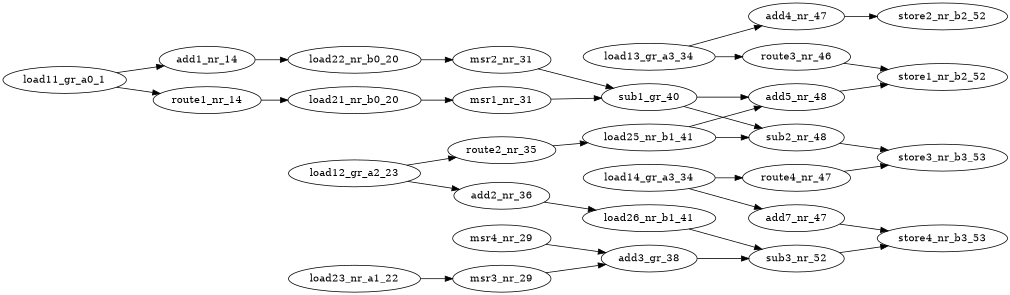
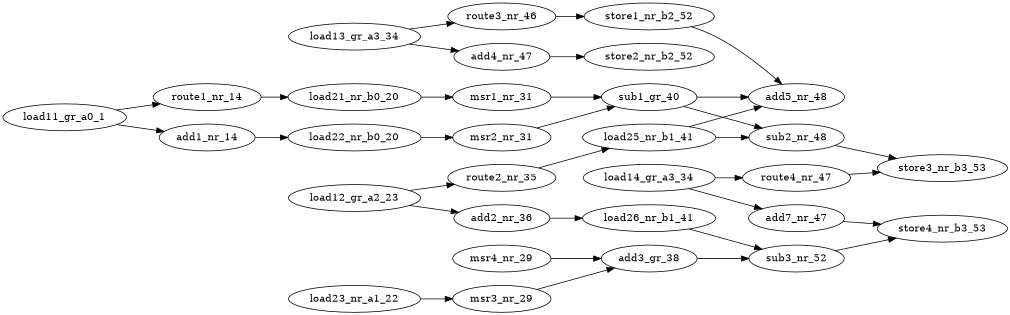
edge "add5_nr_48" -> "store1_nr_b2_52": reversed
